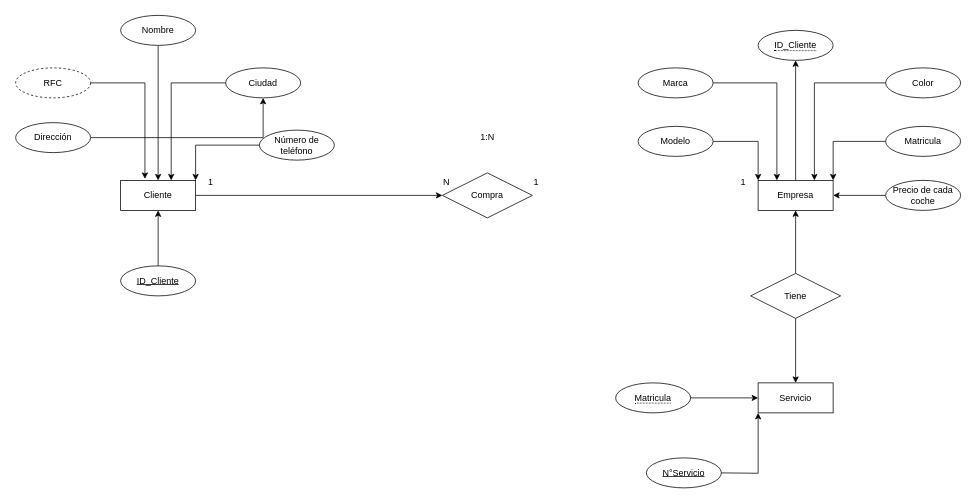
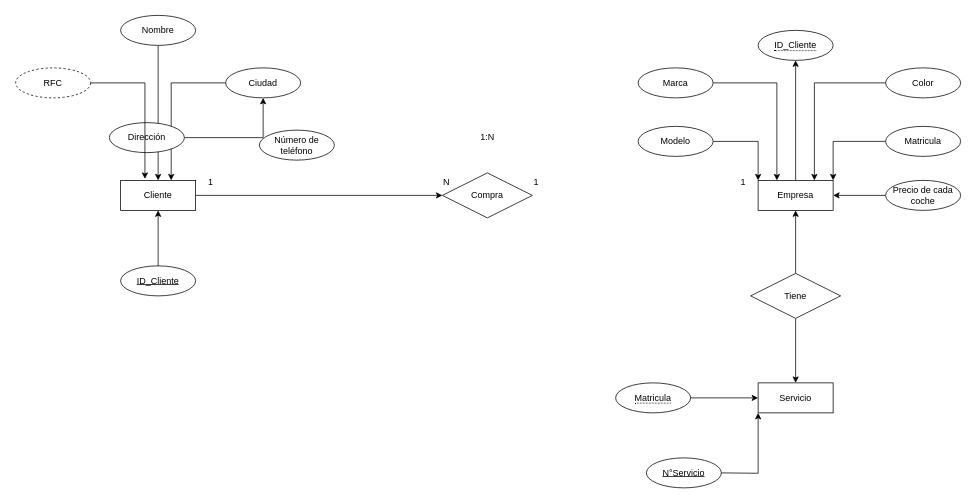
node "Dirección": moved (53, 138) -> (147, 138)
edge "Número de teléfono" -> "Cliente": removed
